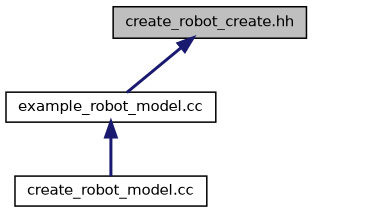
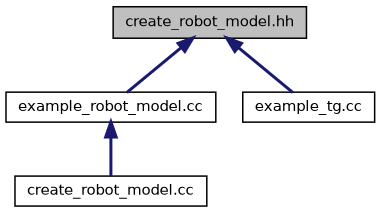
node "create_robot_create.hh": label "create_robot_create.hh" -> "create_robot_model.hh"
node "example_tg.cc": added
